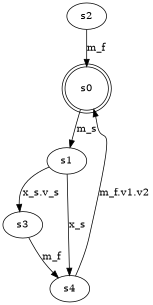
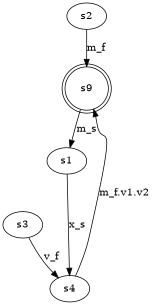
node "s0": label "s0" -> "s9"
edge "s1" -> "s3": removed, label "x_s.v_s"
edge "s3" -> "s4": label "m_f" -> "v_f"
